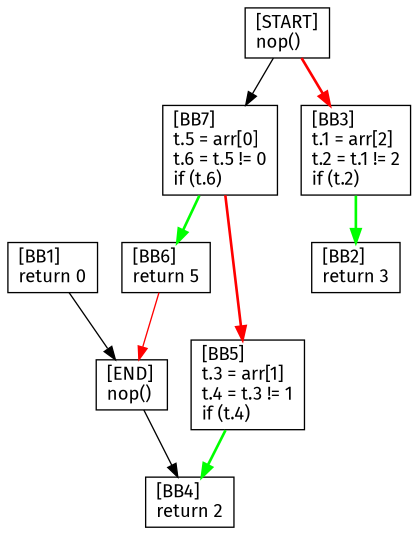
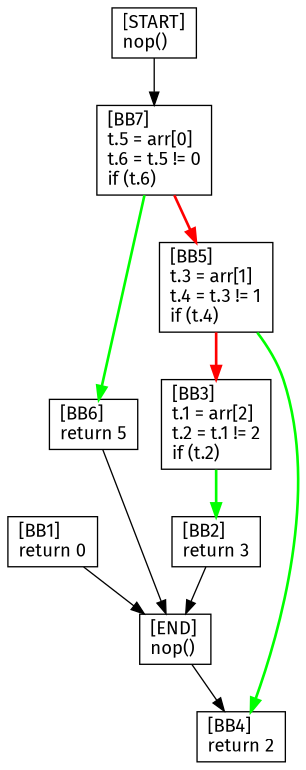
edge "[START] nop()" -> "[BB3] t.1 = arr[2] t.2 = t.1 != 2 if (t.2)": now "[BB5] t.3 = arr[1] t.4 = t.3 != 1 if (t.4)" -> "[BB3] t.1 = arr[2] t.2 = t.1 != 2 if (t.2)"
edge "[BB6] return 5" -> "[END] nop()": color red -> black
edge "[BB2] return 3" -> "[END] nop()": added
